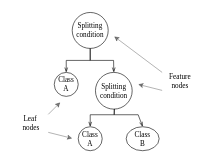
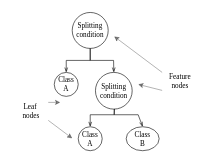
node "Leaf nodes": moved (30, 123) -> (30, 111)
